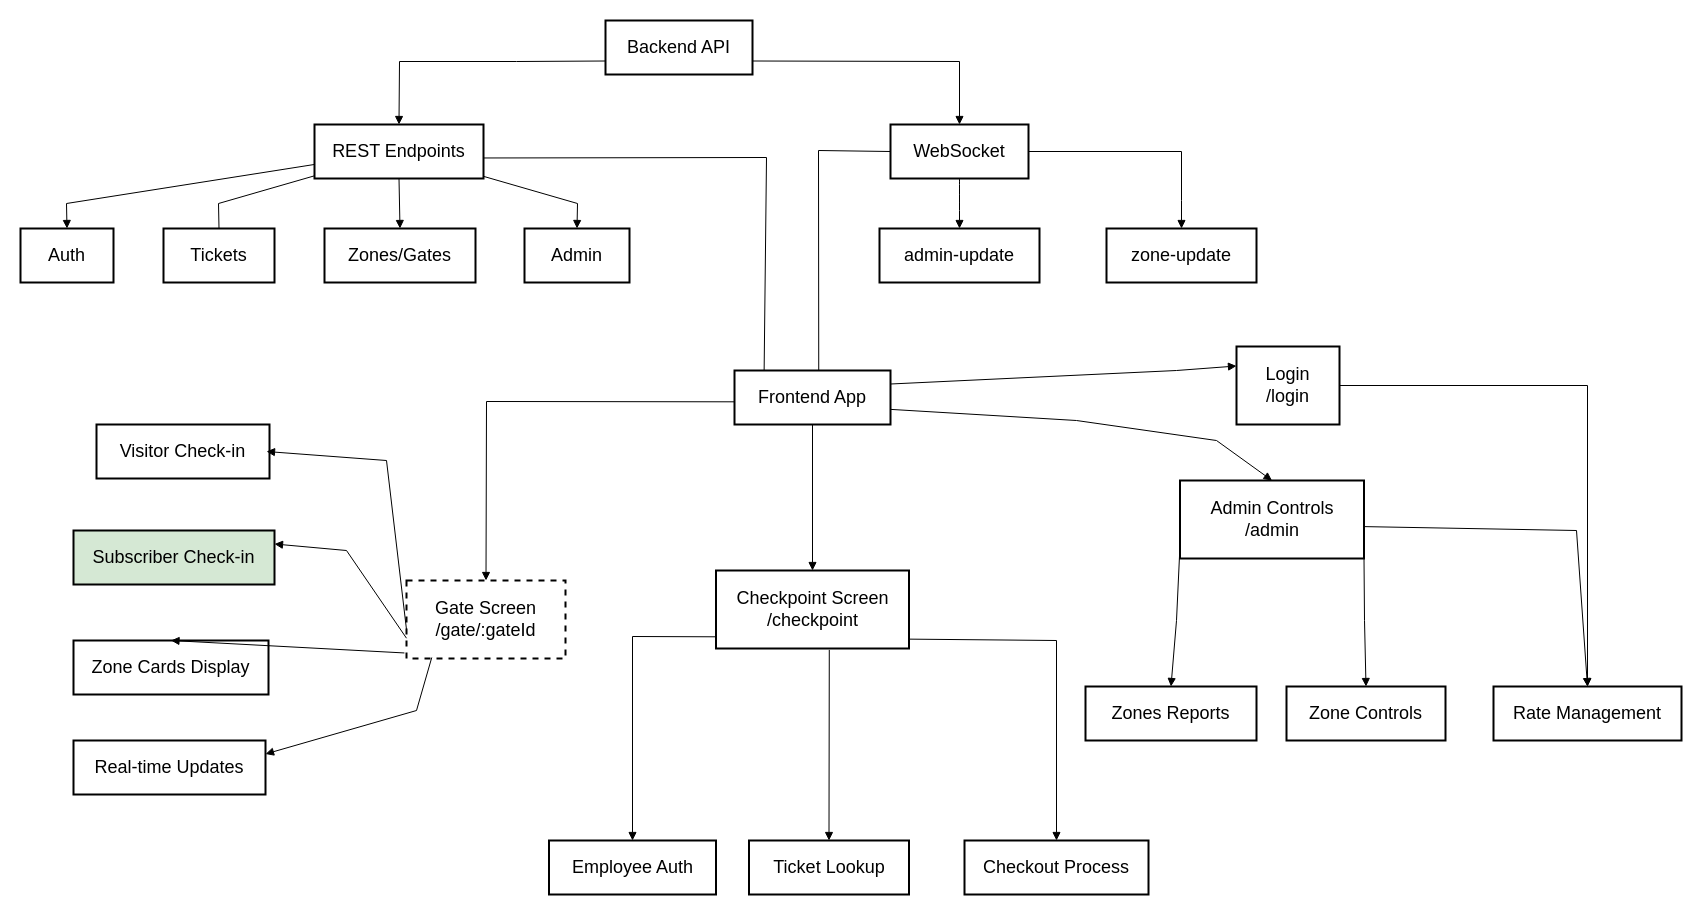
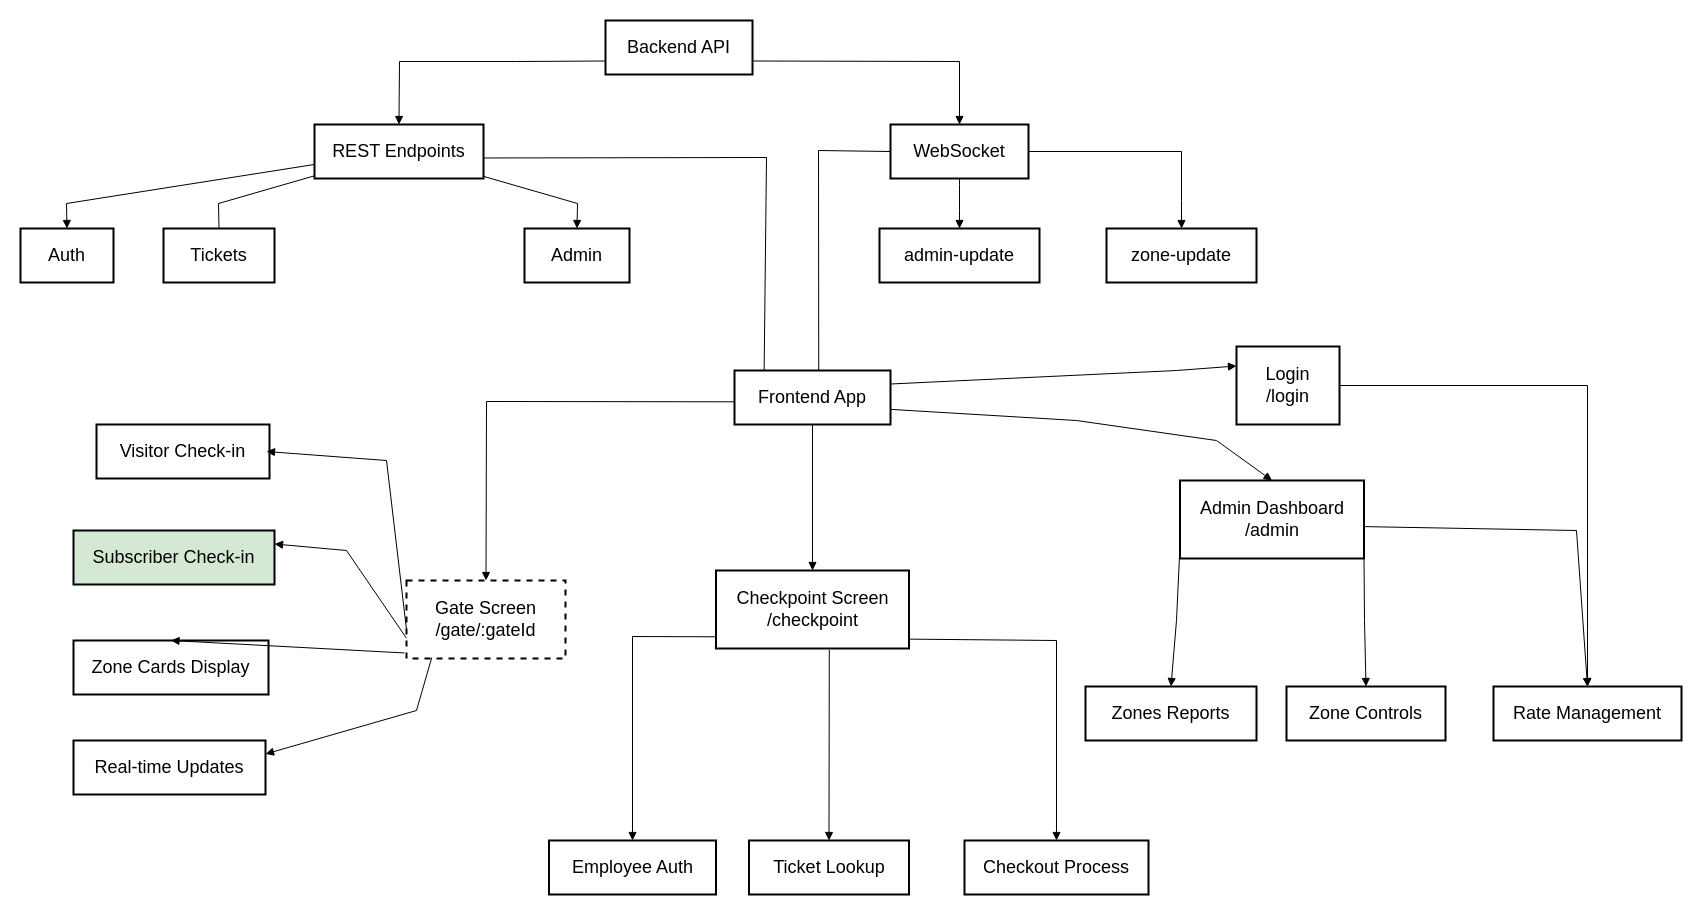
edge "REST Endpoints" -> "Zones/Gates": removed
node "Zones/Gates": removed
node "Admin Controls /admin": label "Admin Controls /admin" -> "Admin Dashboard /admin"
